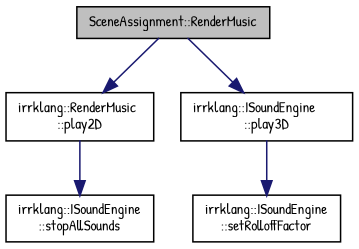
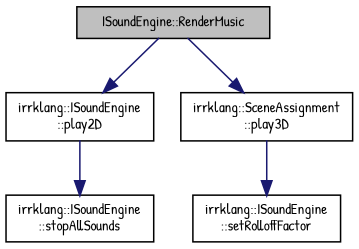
node "SceneAssignment::RenderMusic": label "SceneAssignment::RenderMusic" -> "ISoundEngine::RenderMusic"
node "irrklang::RenderMusic ::play2D": label "irrklang::RenderMusic ::play2D" -> "irrklang::ISoundEngine ::play2D"
node "irrklang::ISoundEngine ::play3D": label "irrklang::ISoundEngine ::play3D" -> "irrklang::SceneAssignment ::play3D"
